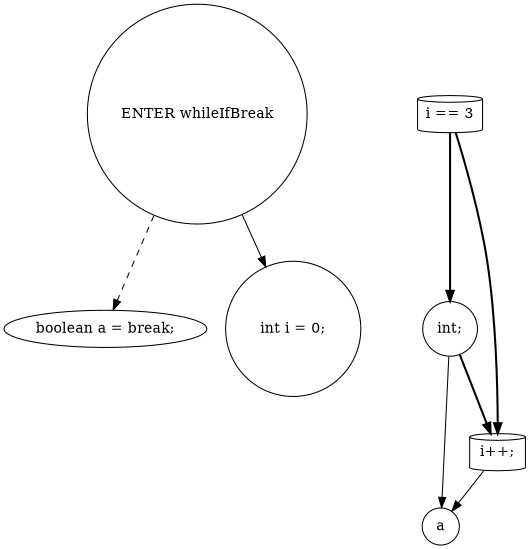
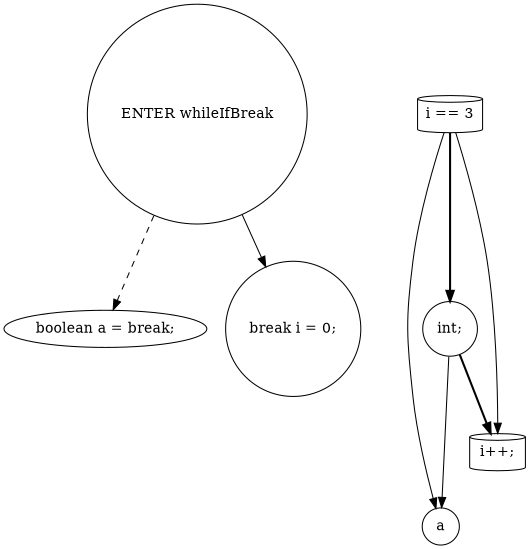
edge "i == 3" -> "i++;": style bold -> solid
node "int i = 0;": label "int i = 0;" -> "break i = 0;"
edge "i++;" -> "a": now "i == 3" -> "a"
